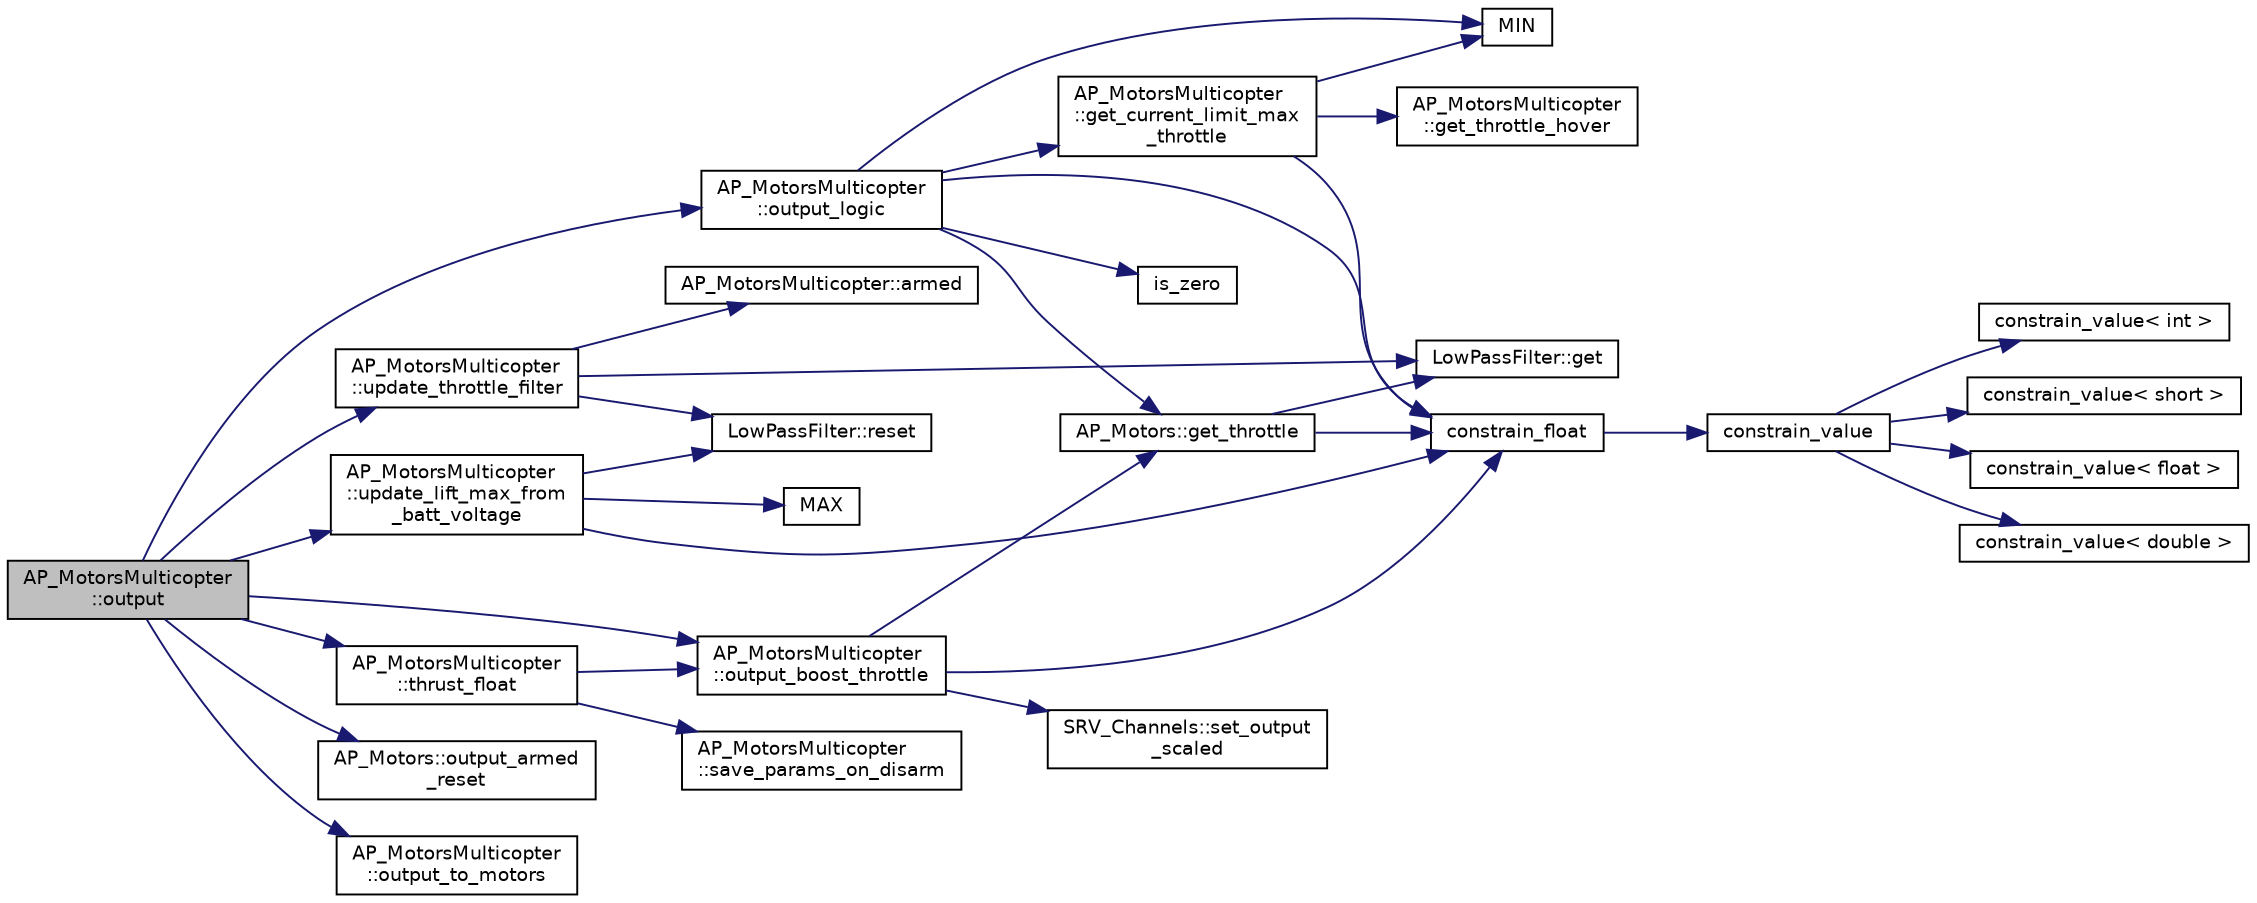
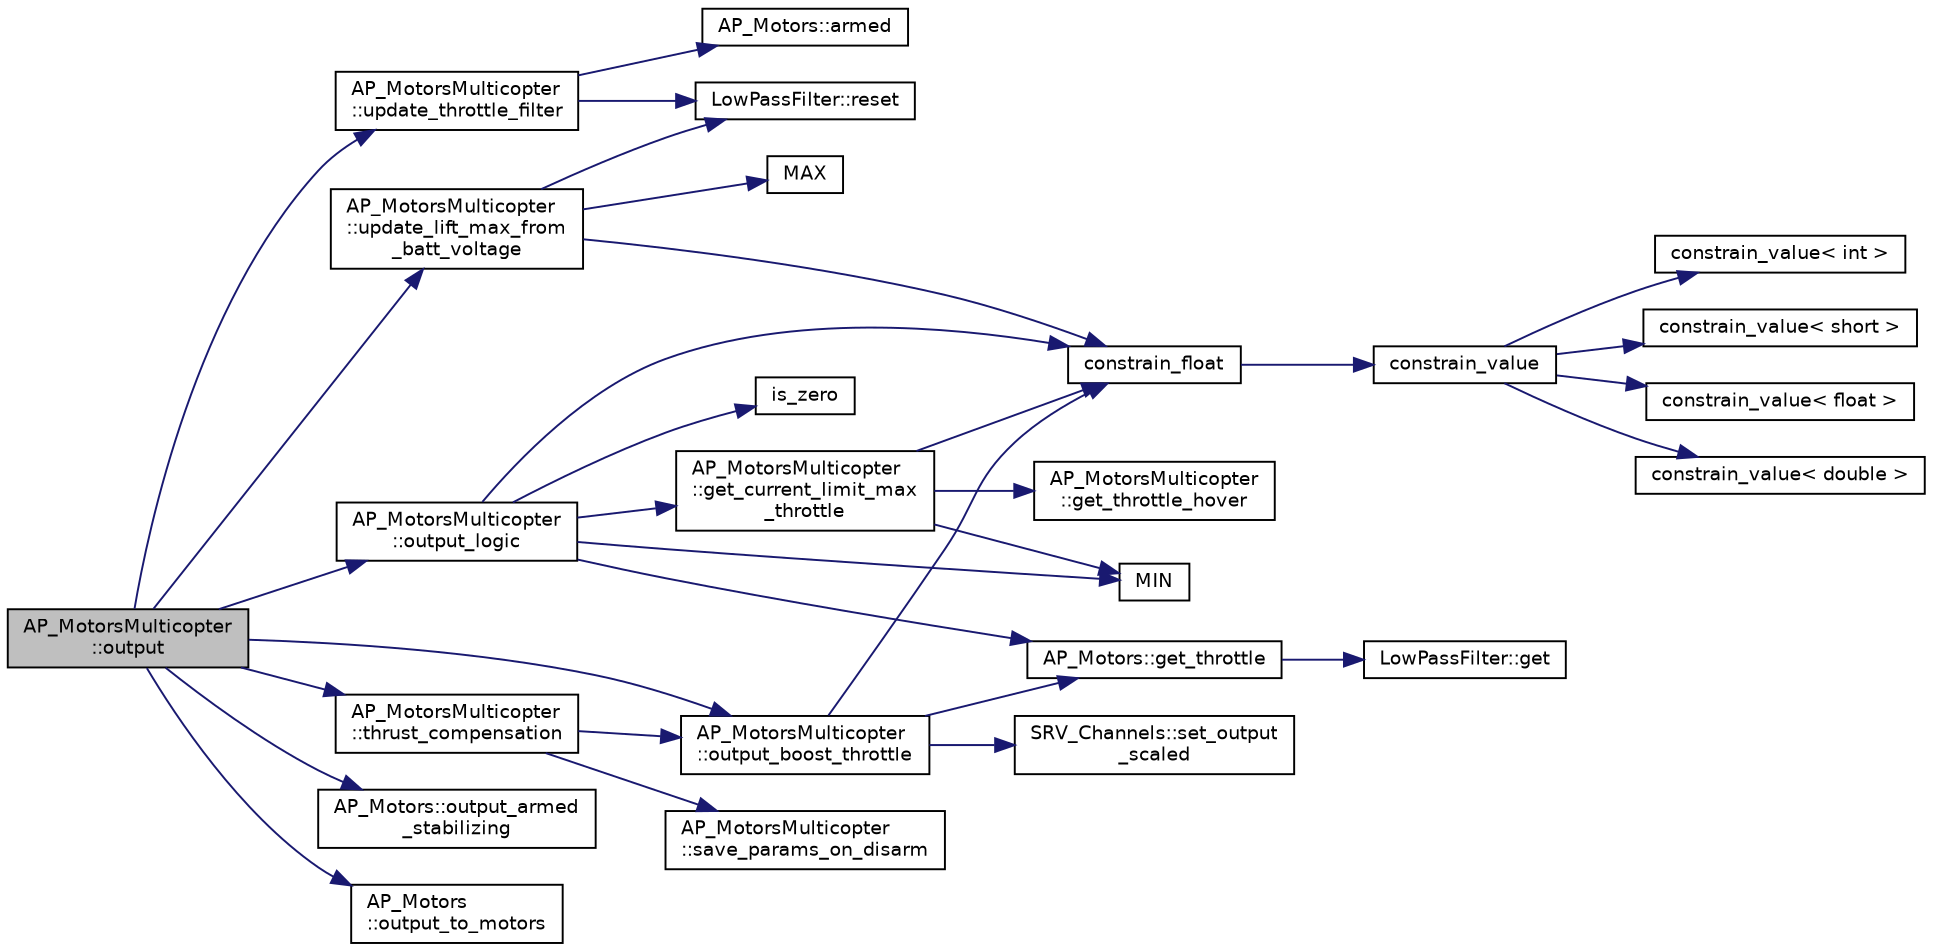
node "AP_MotorsMulticopter::armed": label "AP_MotorsMulticopter::armed" -> "AP_Motors::armed"
edge "AP_MotorsMulticopter ::update_throttle_filter" -> "LowPassFilter::get": removed
edge "AP_Motors::get_throttle" -> "constrain_float": removed
node "AP_MotorsMulticopter ::thrust_float": label "AP_MotorsMulticopter ::thrust_float" -> "AP_MotorsMulticopter ::thrust_compensation"
node "AP_Motors::output_armed _reset": label "AP_Motors::output_armed _reset" -> "AP_Motors::output_armed _stabilizing"
node "AP_MotorsMulticopter ::output_to_motors": label "AP_MotorsMulticopter ::output_to_motors" -> "AP_Motors ::output_to_motors"
